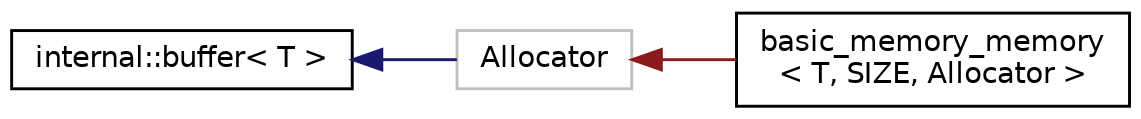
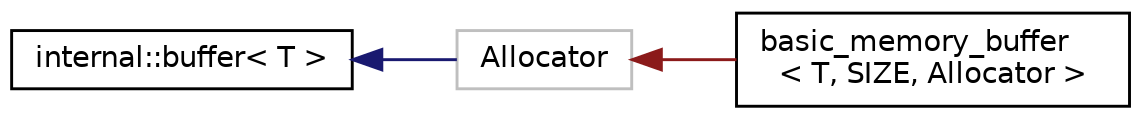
node "basic_memory_memory < T, SIZE, Allocator >": label "basic_memory_memory < T, SIZE, Allocator >" -> "basic_memory_buffer < T, SIZE, Allocator >"
